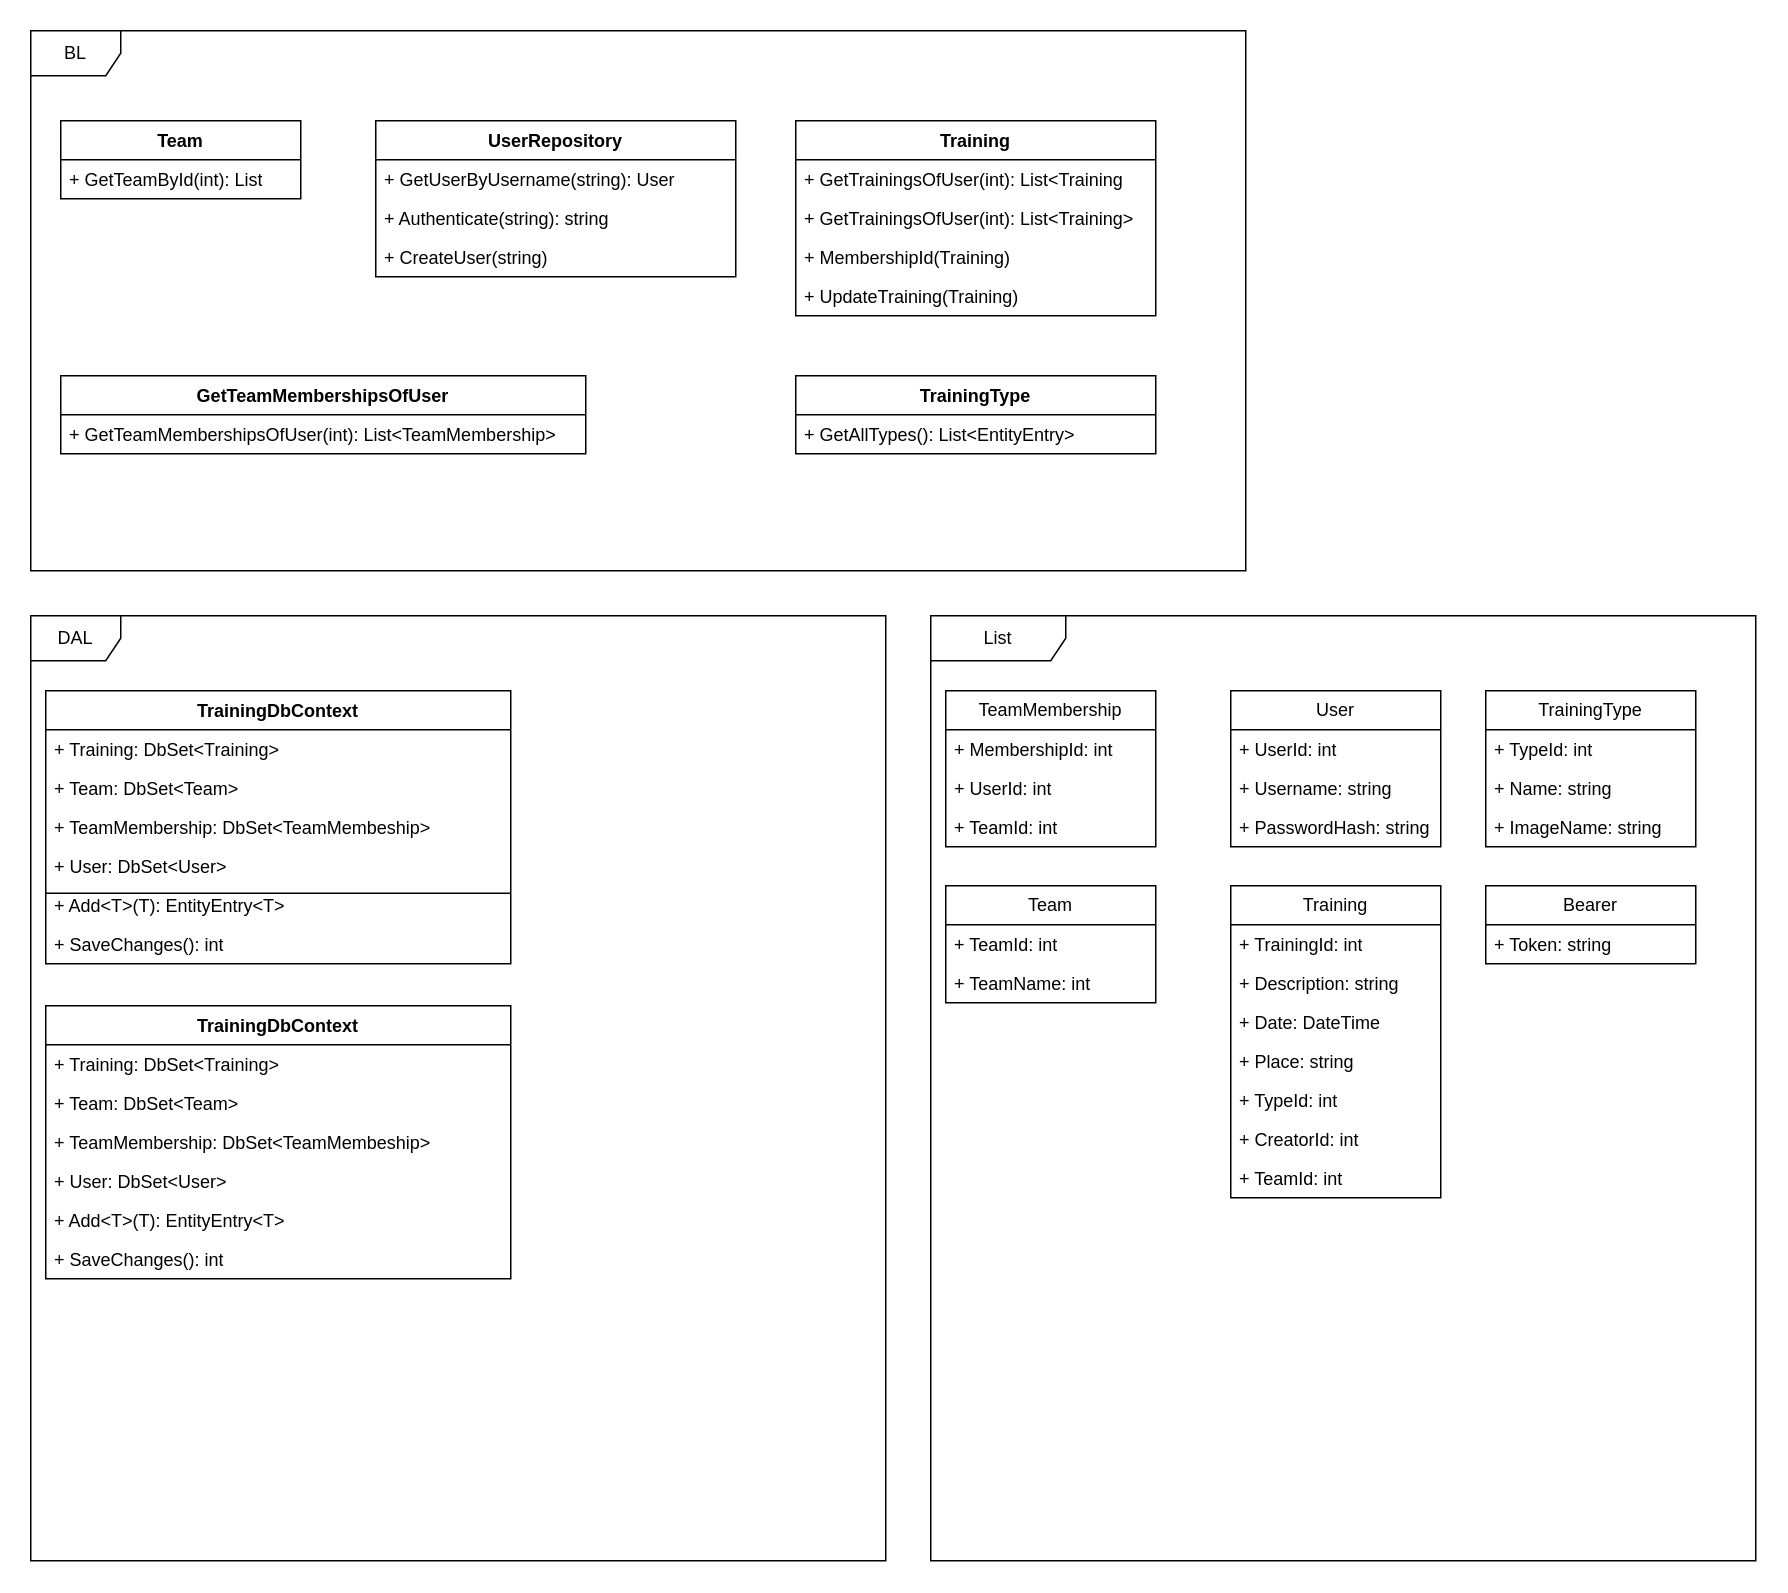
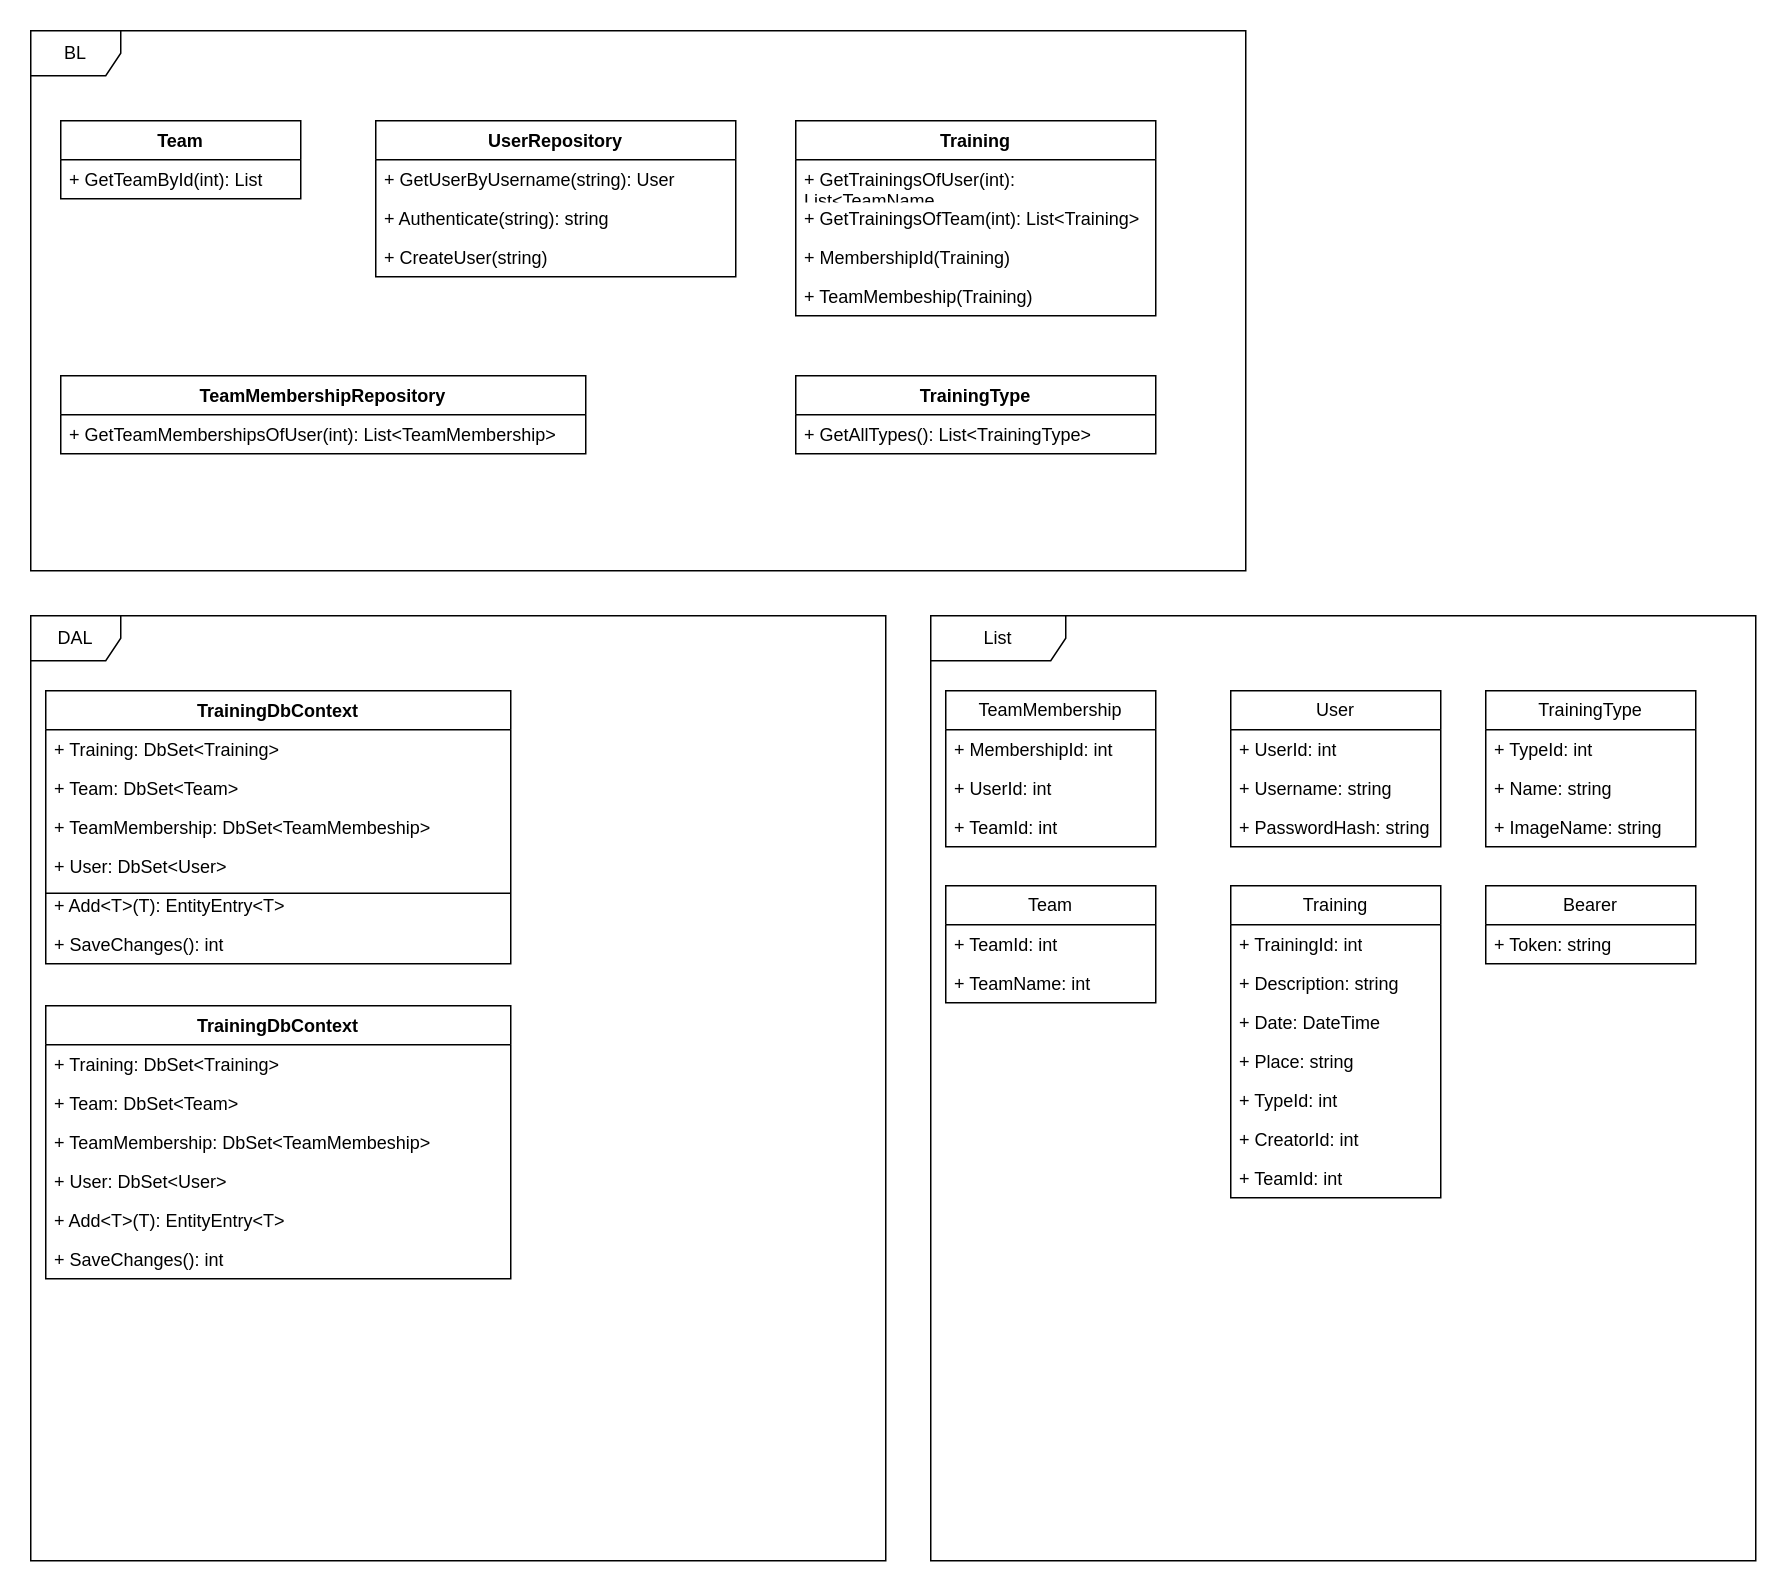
node "+ GetTrainingsOfUser(int): List<Training": label "+ GetTrainingsOfUser(int): List<Training" -> "+ GetTrainingsOfUser(int): List<TeamName"
node "+ GetTrainingsOfUser(int): List<Training>": label "+ GetTrainingsOfUser(int): List<Training>" -> "+ GetTrainingsOfTeam(int): List<Training>"
node "+ UpdateTraining(Training)": label "+ UpdateTraining(Training)" -> "+ TeamMembeship(Training)"
node "GetTeamMembershipsOfUser": label "GetTeamMembershipsOfUser" -> "TeamMembershipRepository"
node "+ GetAllTypes(): List<EntityEntry>": label "+ GetAllTypes(): List<EntityEntry>" -> "+ GetAllTypes(): List<TrainingType>"
